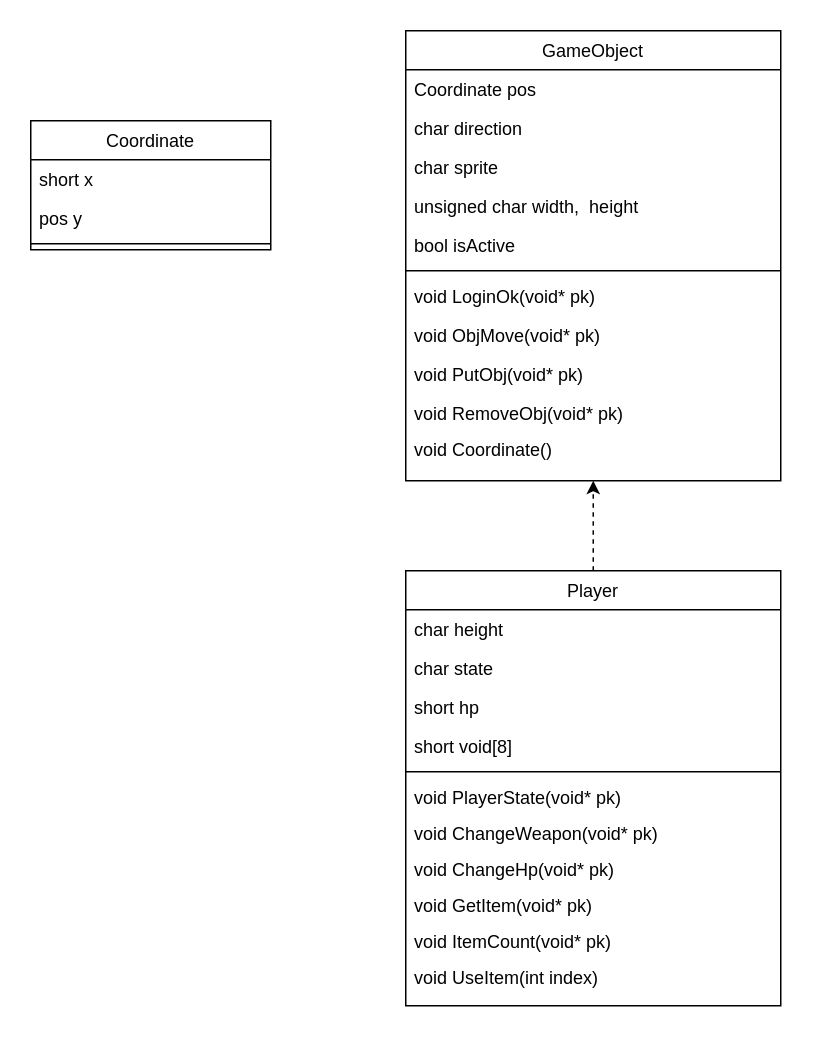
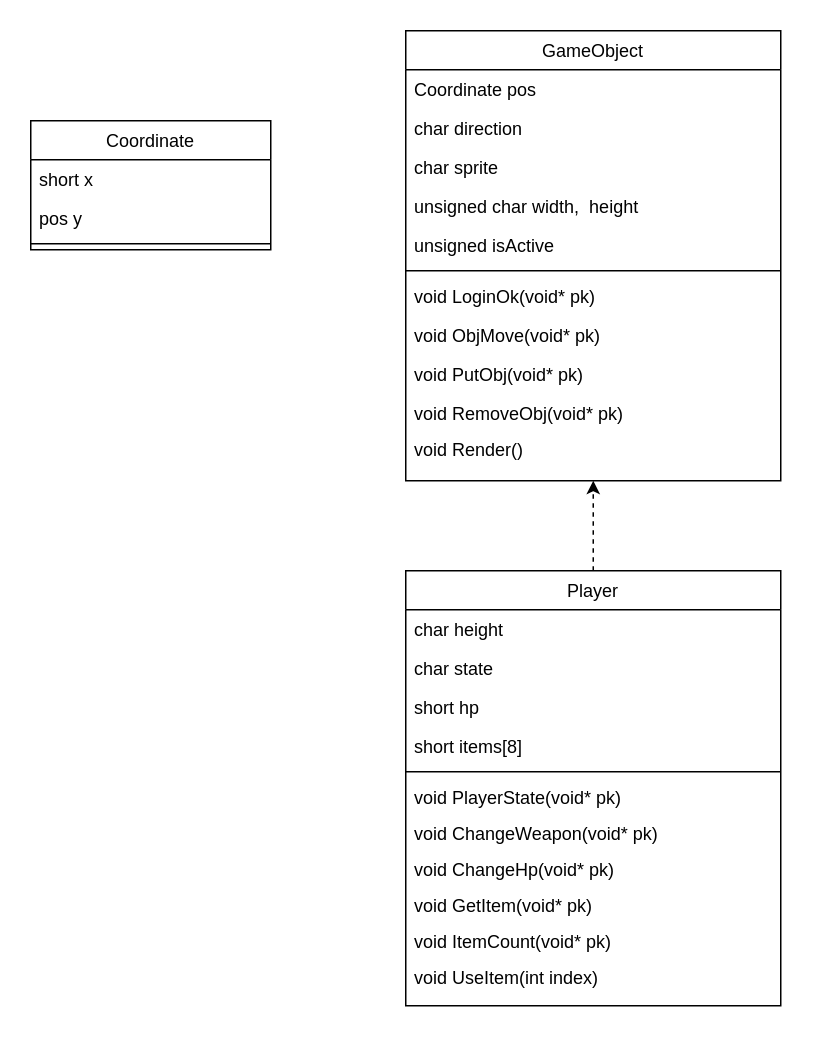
node "bool isActive": label "bool isActive" -> "unsigned isActive"
node "void Coordinate()": label "void Coordinate()" -> "void Render()"
node "short void[8]": label "short void[8]" -> "short items[8]"
